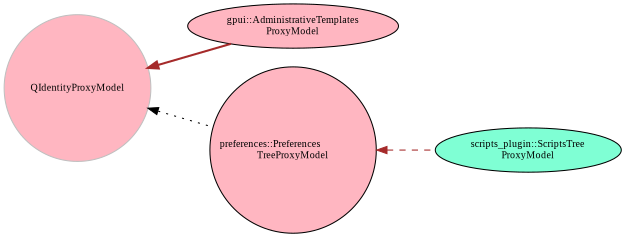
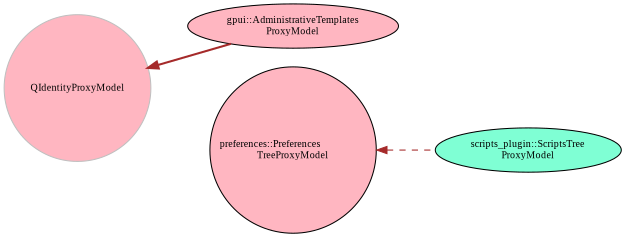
edge "preferences::Preferences TreeProxyModel" -> "QIdentityProxyModel": removed
